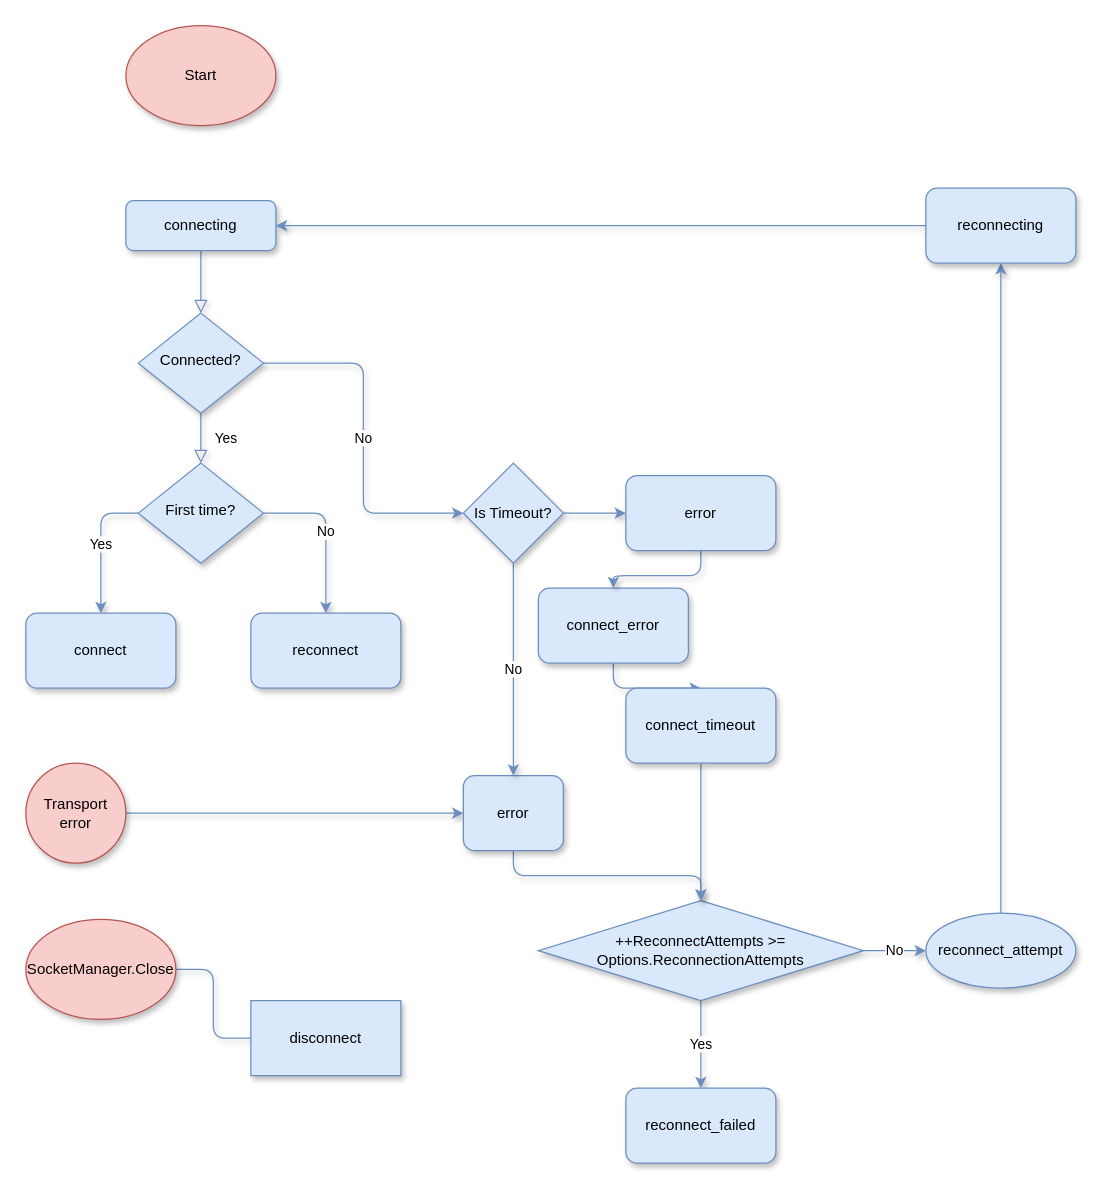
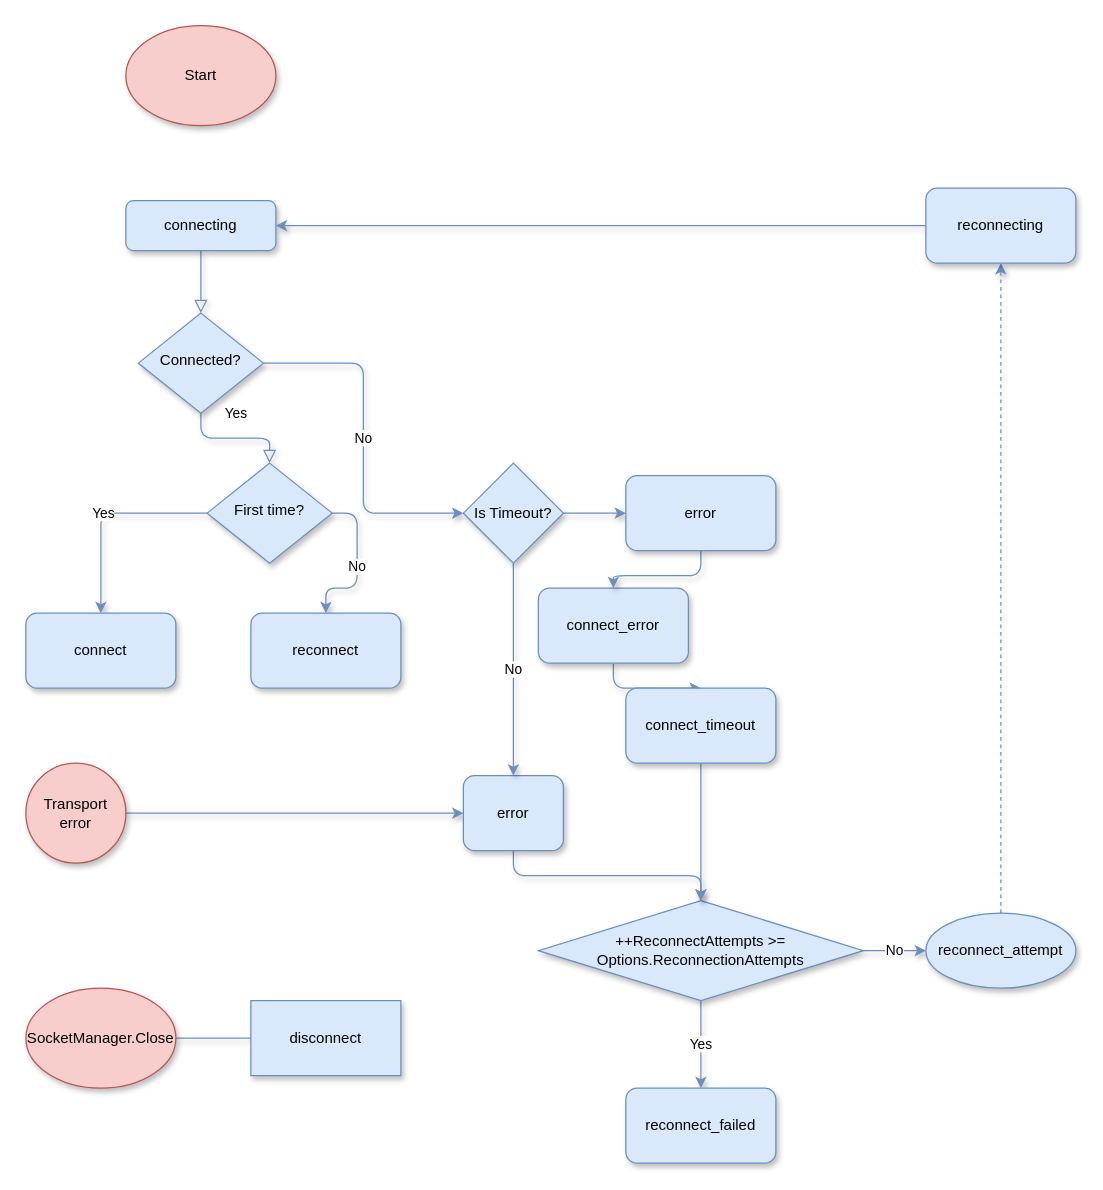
node "First time?": moved (201, 513) -> (269, 513)
edge "reconnect_attempt" -> "reconnecting": style solid -> dashed
node "SocketManager.Close": moved (101, 969) -> (101, 1038)
